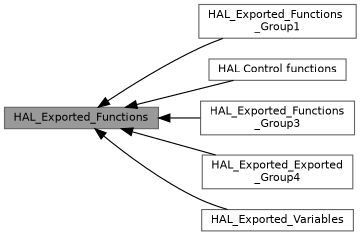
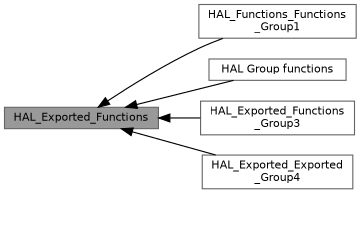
node "HAL_Exported_Functions _Group1": label "HAL_Exported_Functions _Group1" -> "HAL_Functions_Functions _Group1"
node "HAL Control functions": label "HAL Control functions" -> "HAL Group functions"
node "HAL_Exported_Variables": removed
